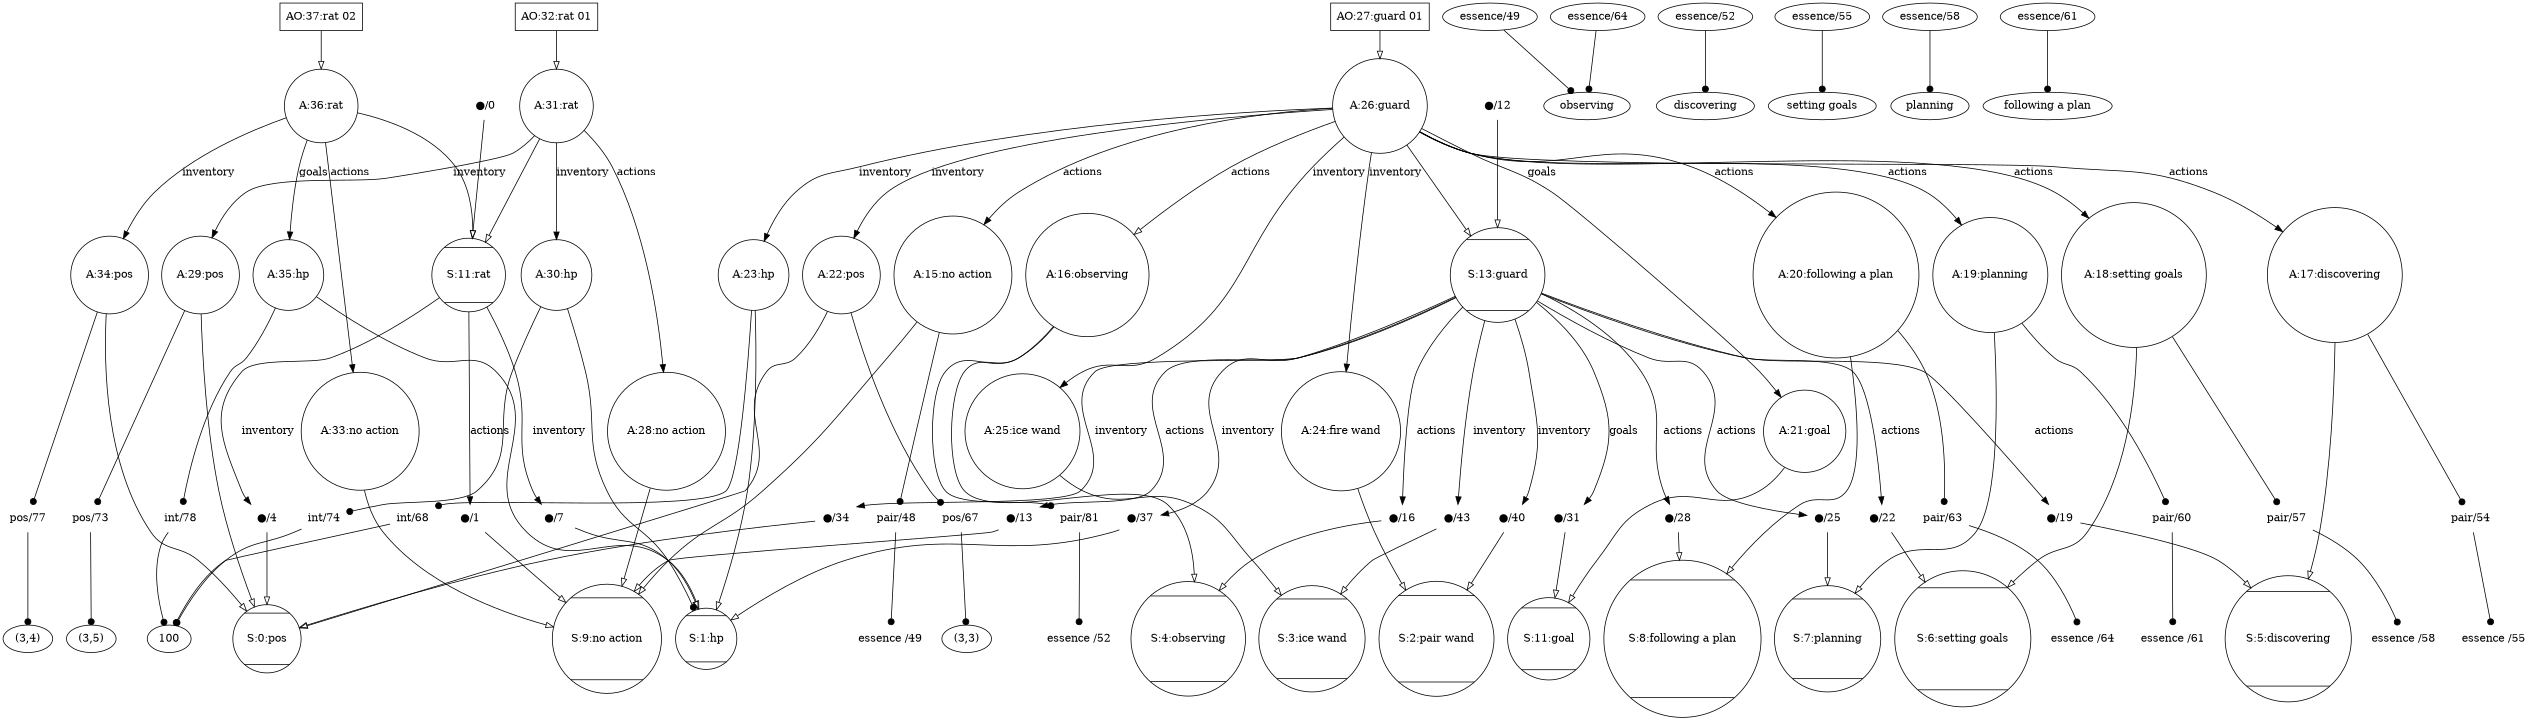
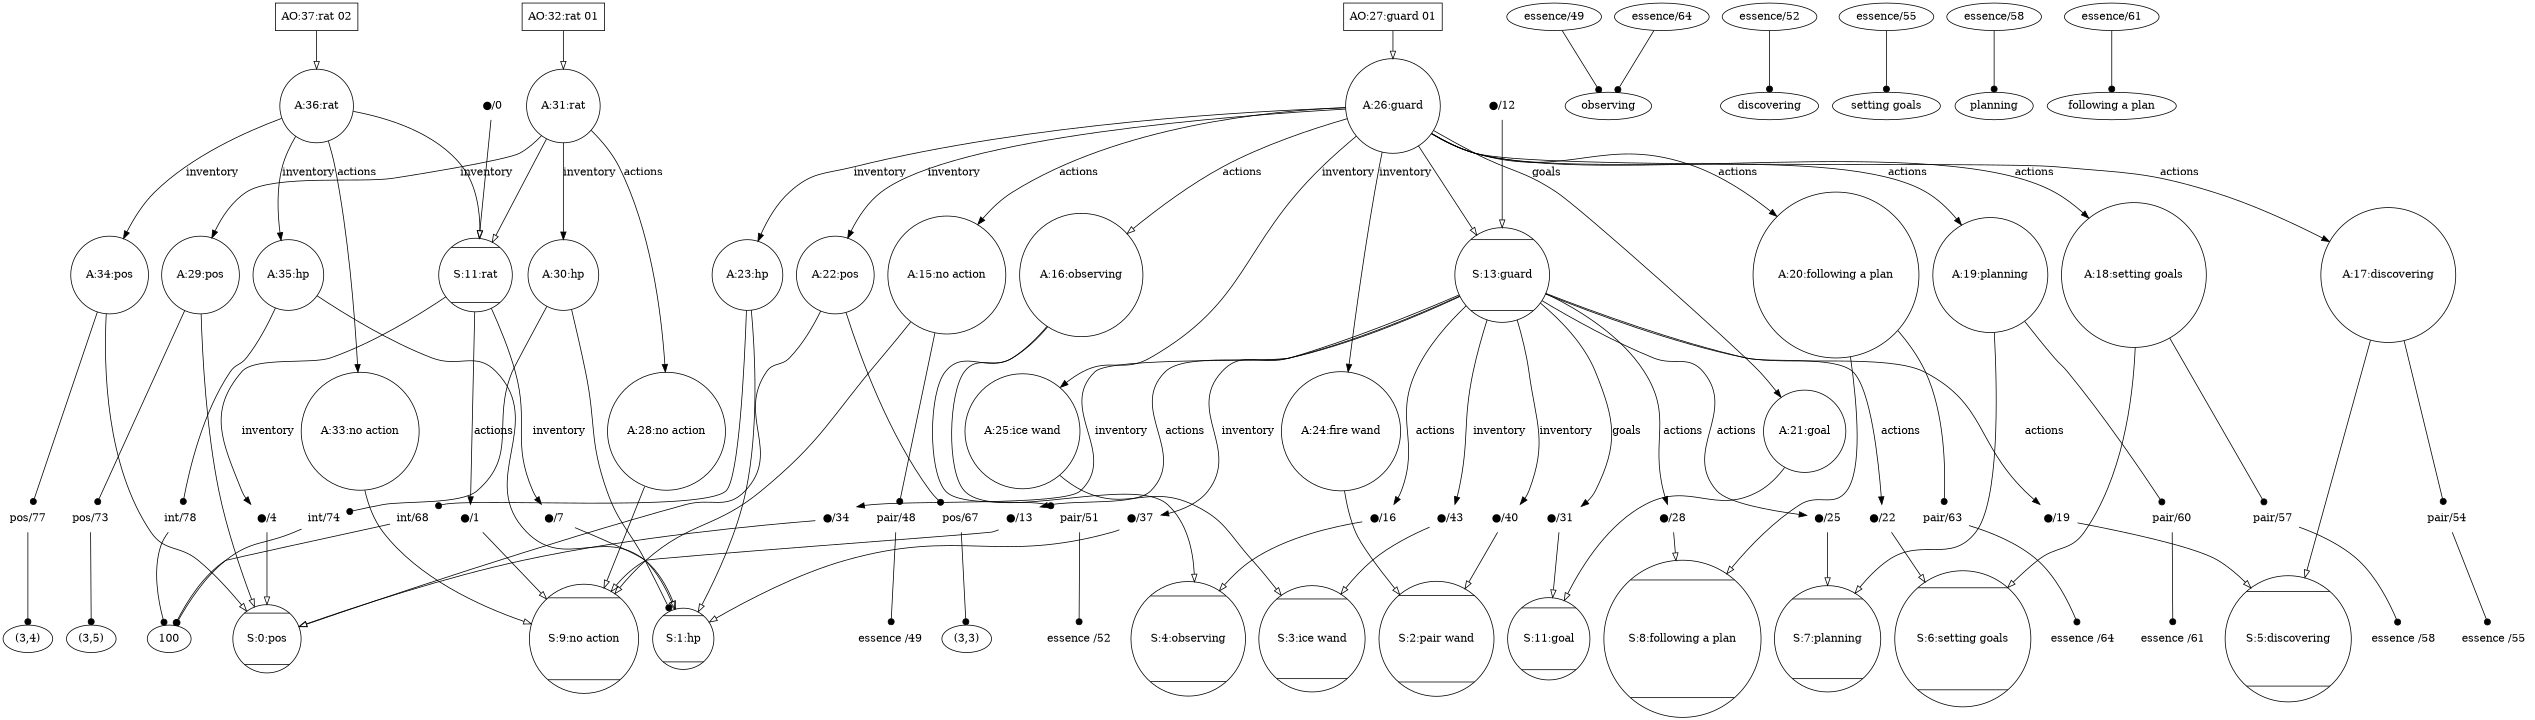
edge "A:36:rat" -> "A:35:hp": label "goals" -> "inventory"
node "pair/81": label "pair/81" -> "pair/51"
